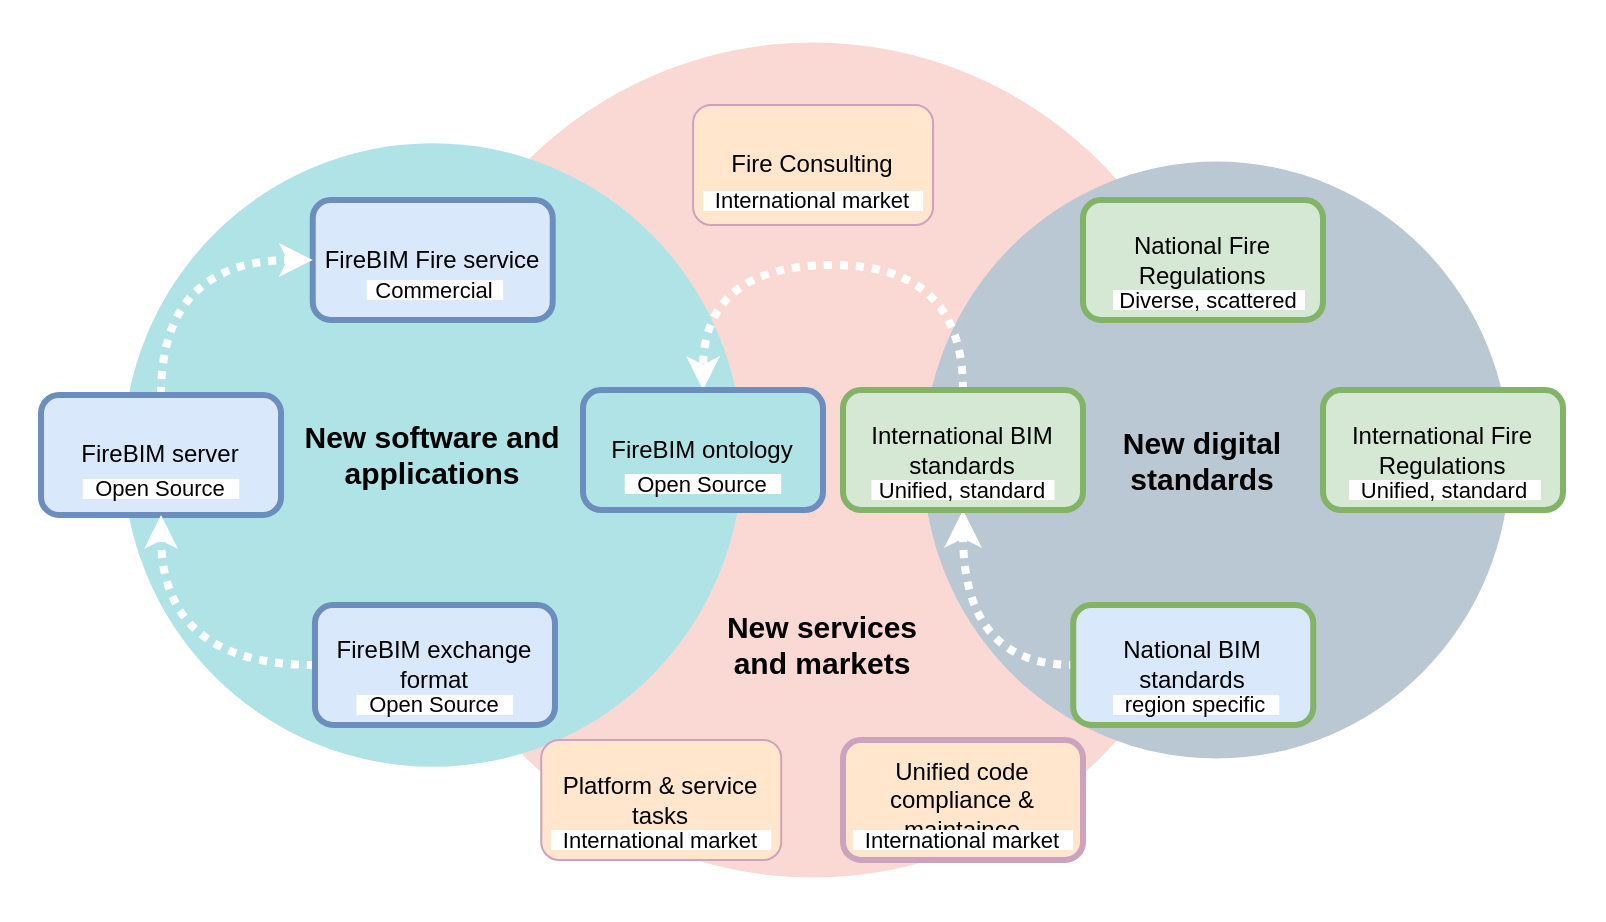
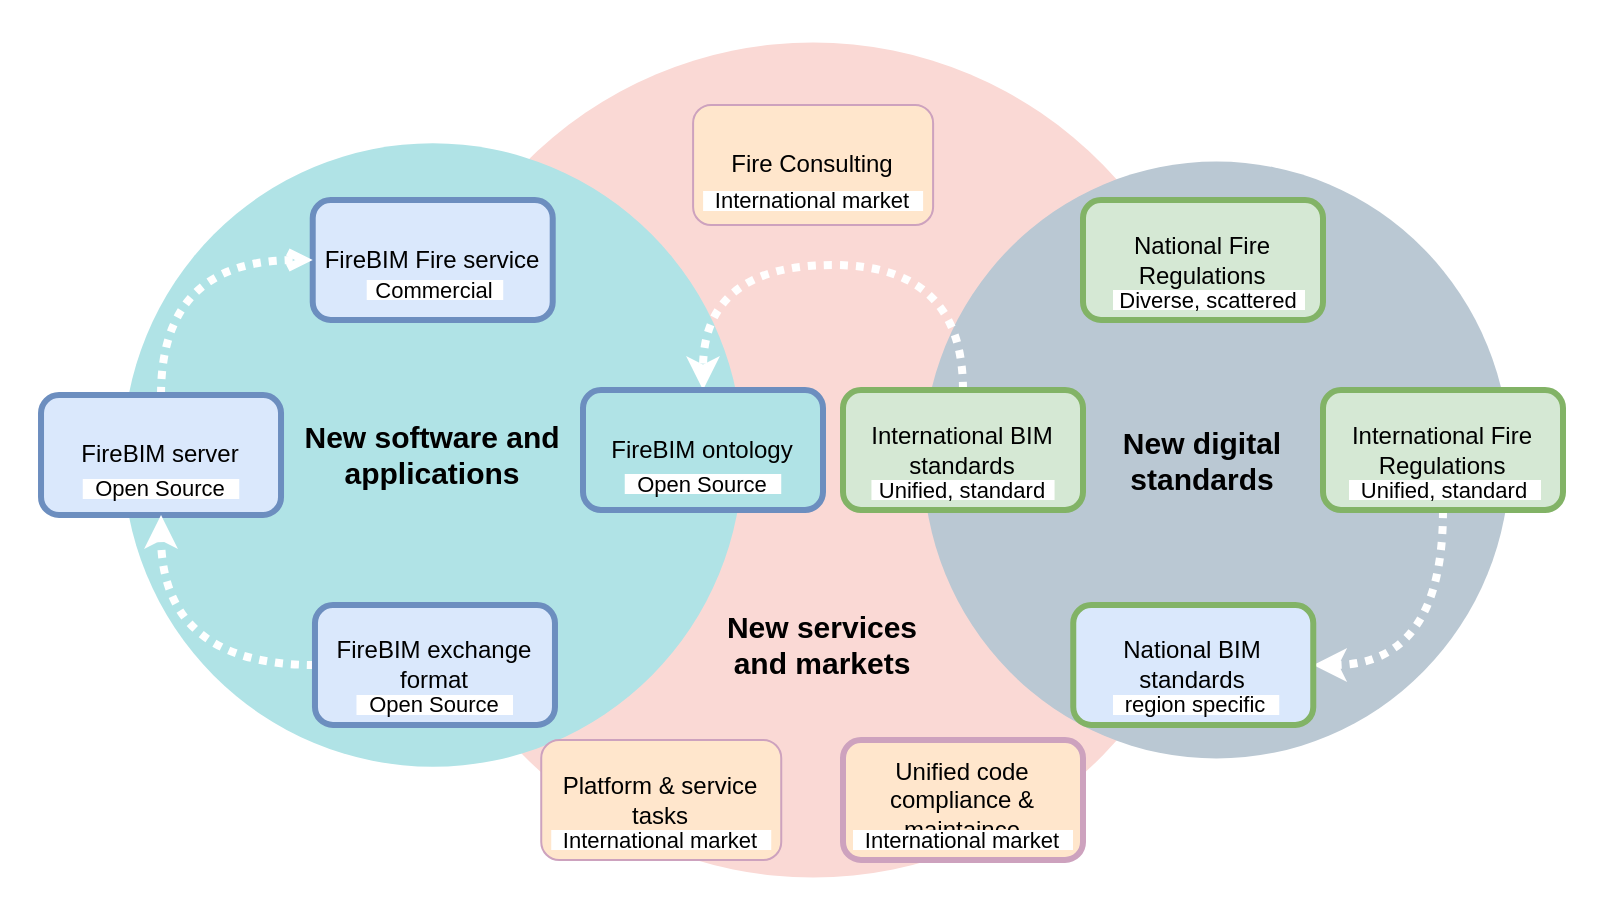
edge "FireBIM server" -> "FireBIM Fire service": arrowhead classic -> open
edge "International Fire Regulations" -> "National BIM standards": added
edge "National BIM standards" -> "International BIM standards": removed
